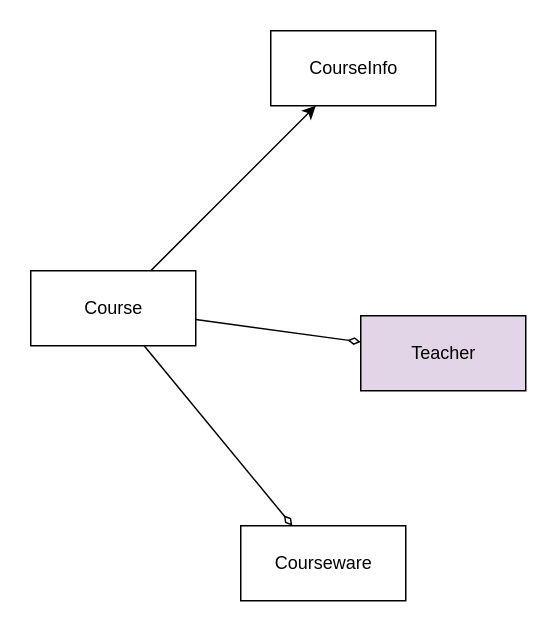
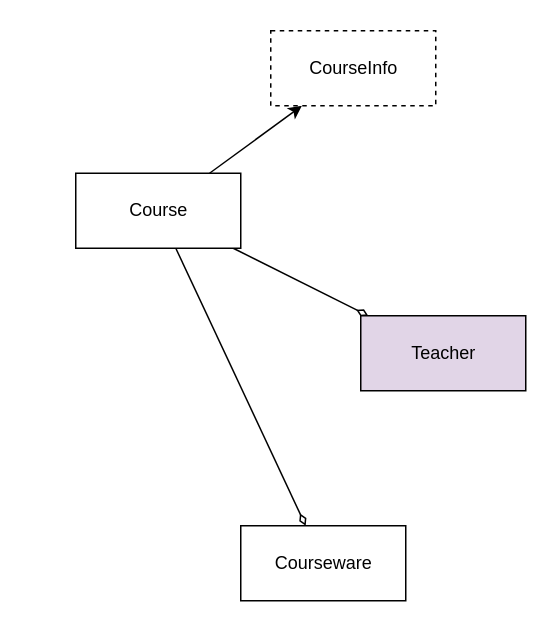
node "CourseInfo": style solid -> dashed
node "Course": moved (113, 308) -> (158, 211)
